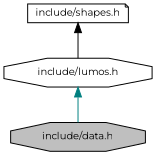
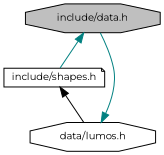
edge "include/shapes.h" -> "include/data.h": added
node "include/lumos.h": label "include/lumos.h" -> "data/lumos.h"
